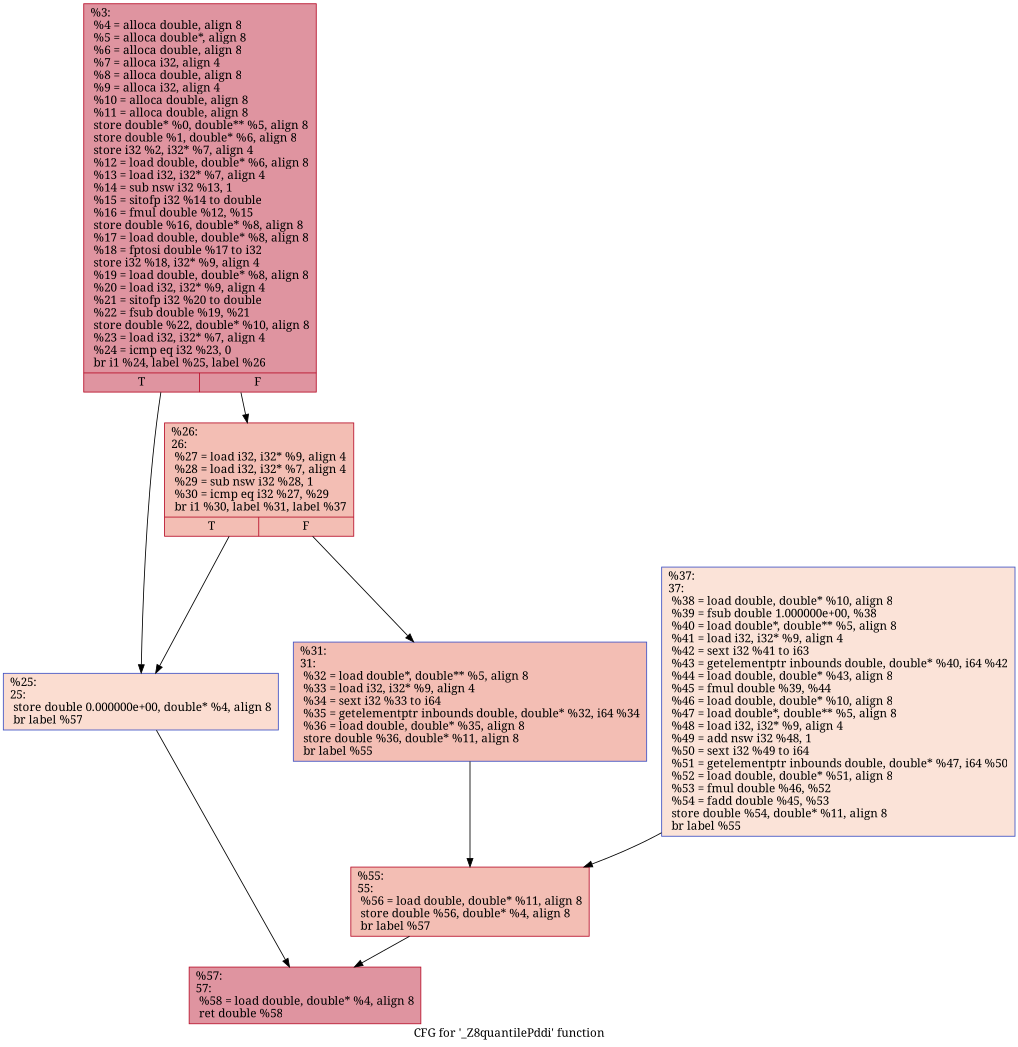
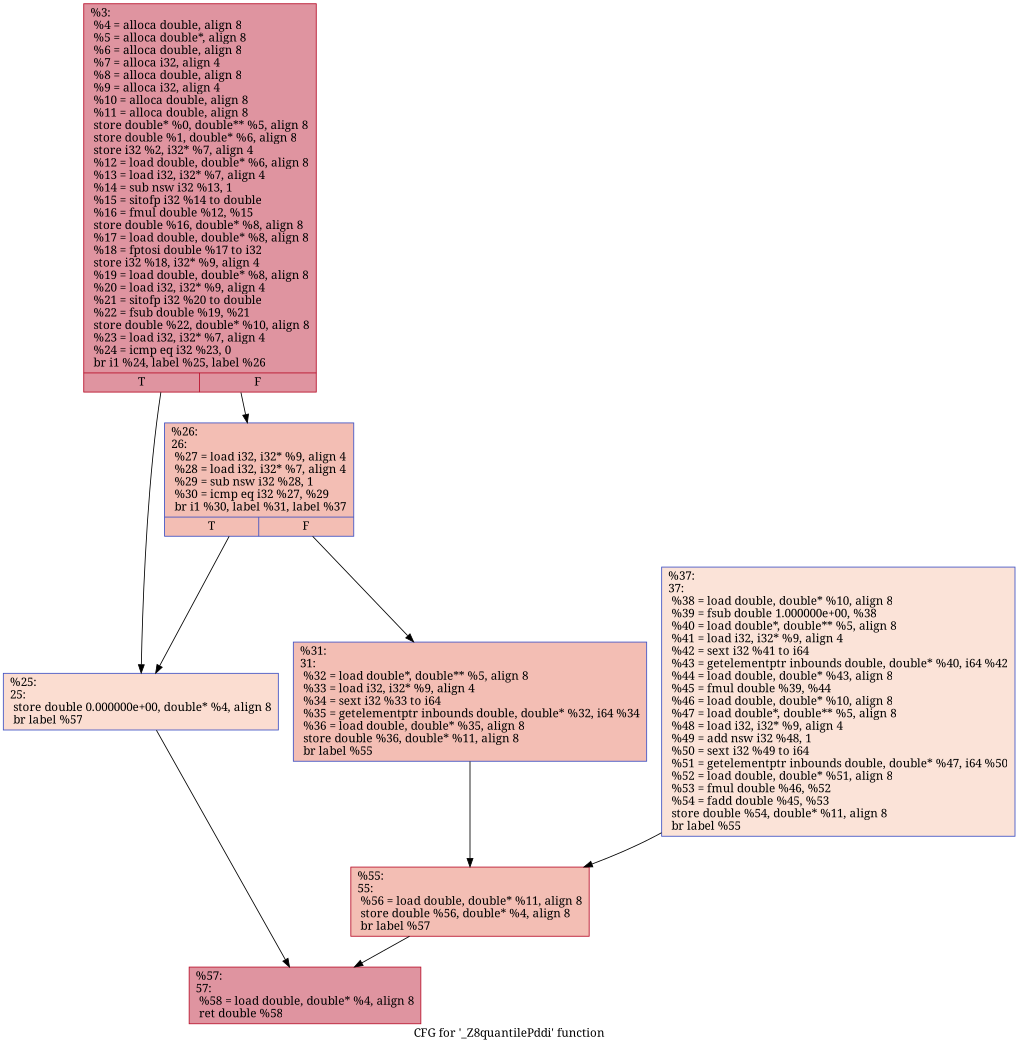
node "%26:": color #b70d28ff -> #3d50c3ff
node "%37:": text "%42 = sext i32 %41 to i63" -> "%42 = sext i32 %41 to i64"
